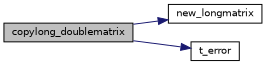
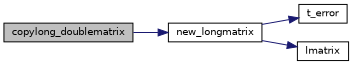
edge "copylong_doublematrix" -> "t_error": now "new_longmatrix" -> "t_error"
node "lmatrix": added
